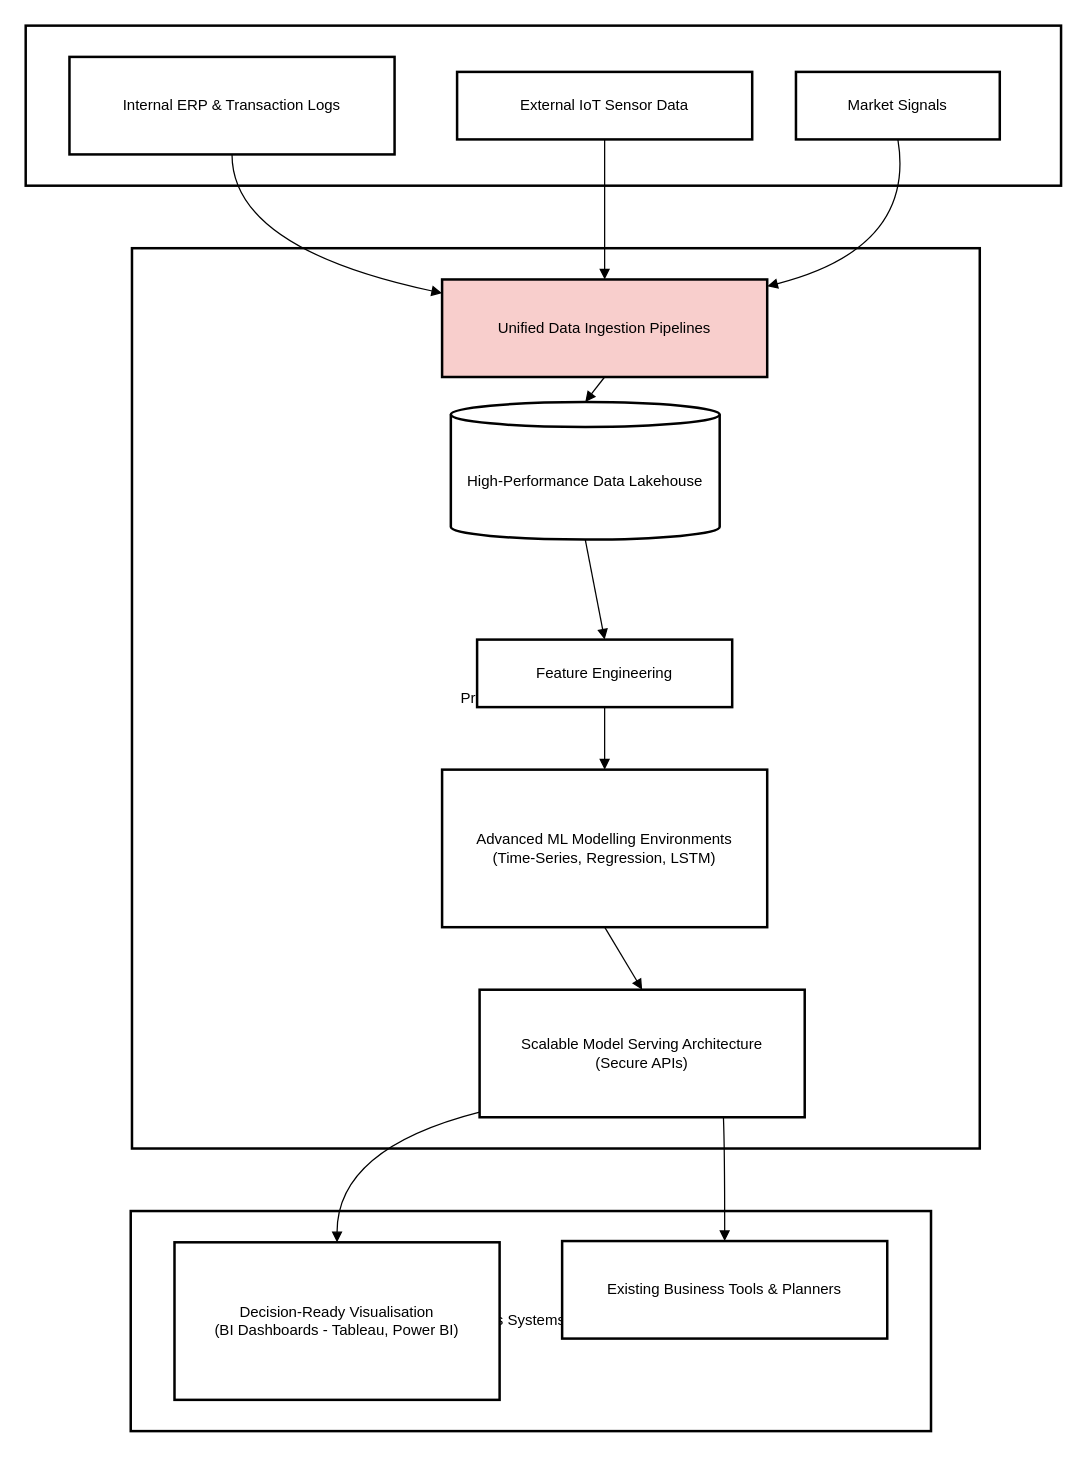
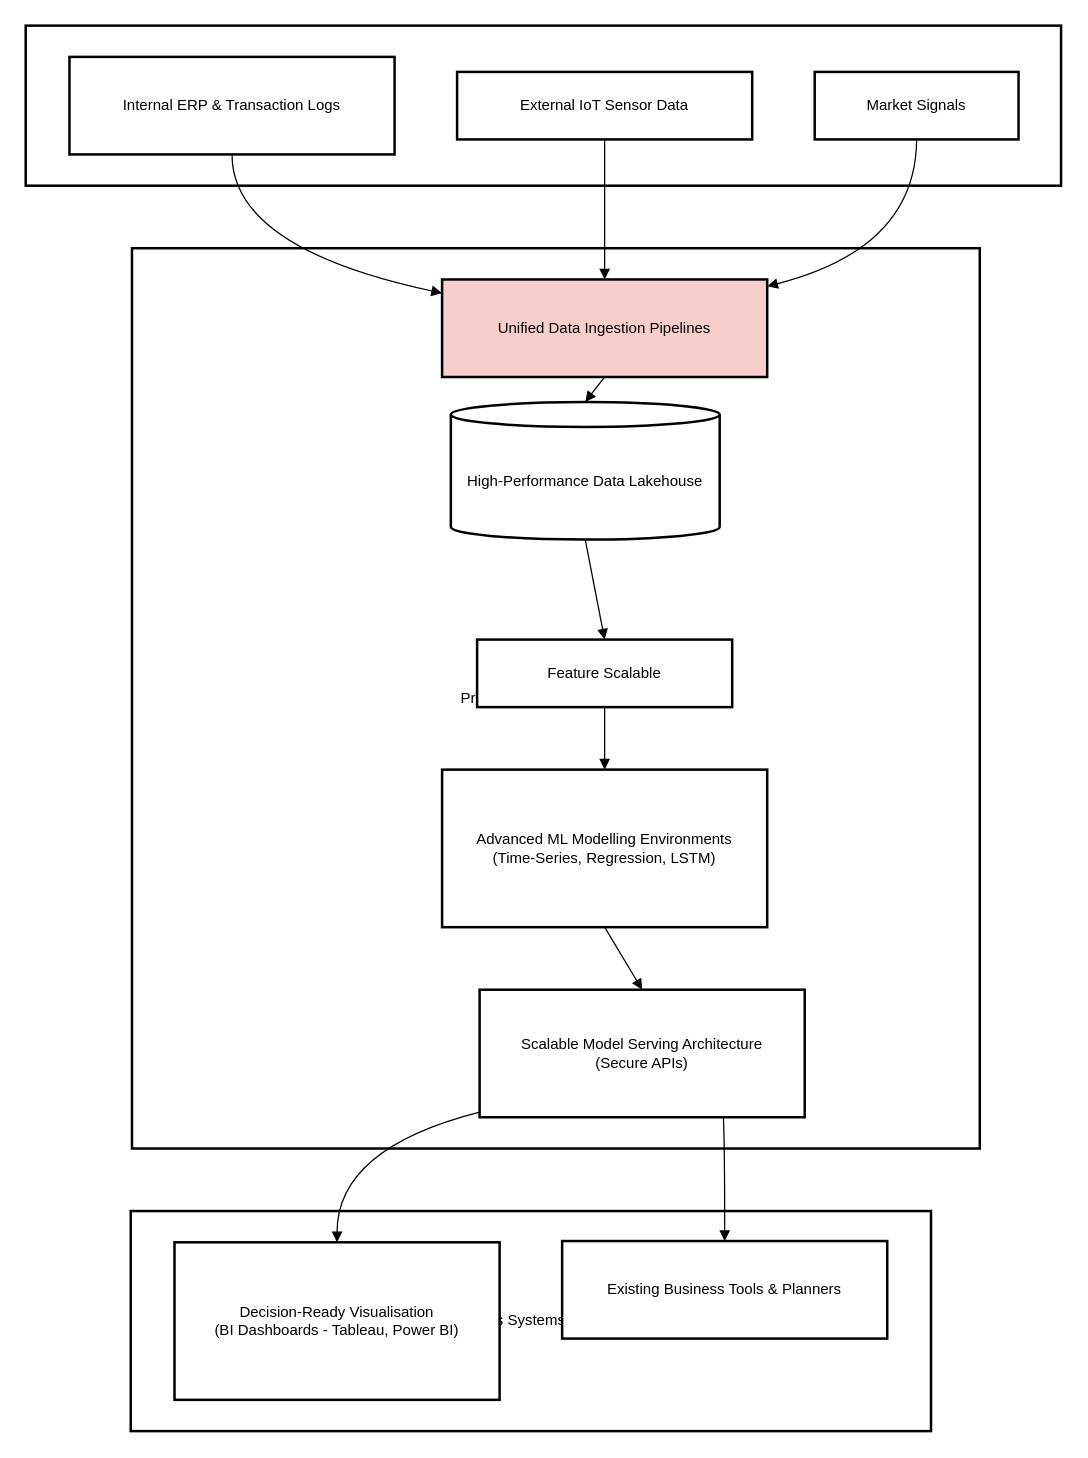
node "Market Signals": moved (898, 106) -> (916, 106)
node "Feature Engineering": label "Feature Engineering" -> "Feature Scalable"
